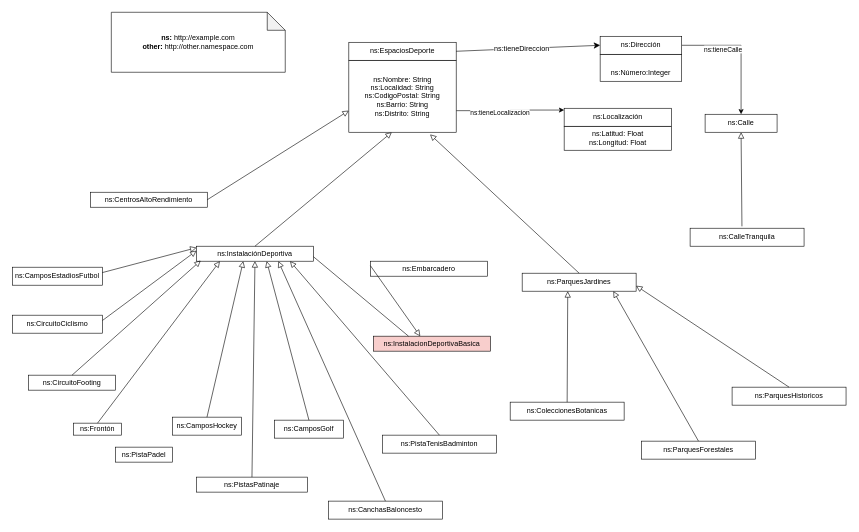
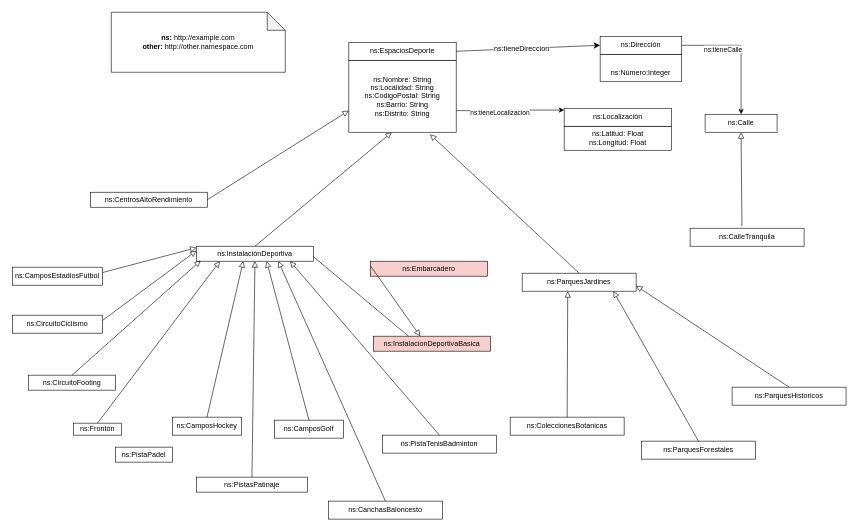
node "ns:Embarcadero": fillcolor #ffffff -> #f8cecc
node "ns:ColeccionesBotanicas": moved (567, 411) -> (567, 426)
